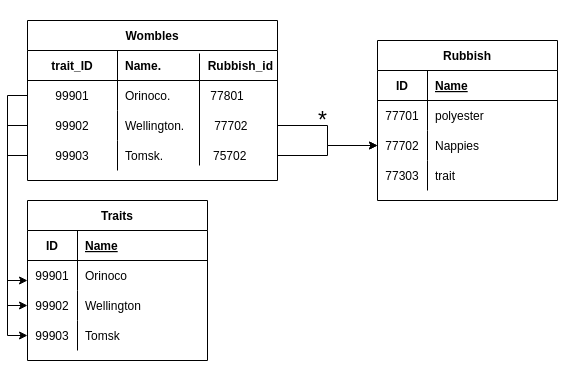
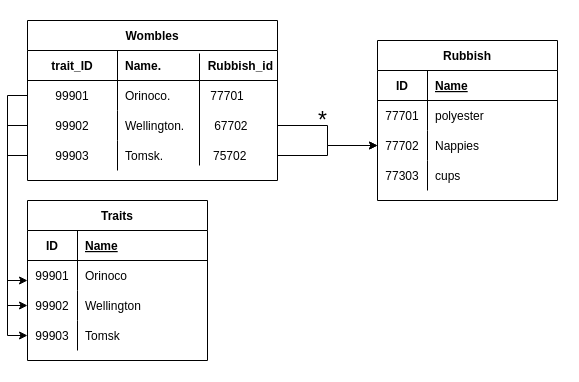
node "Orinoco. 77801": label "Orinoco. 77801" -> "Orinoco. 77701"
node "Wellington. 77702": label "Wellington. 77702" -> "Wellington. 67702"
node "trait": label "trait" -> "cups"
